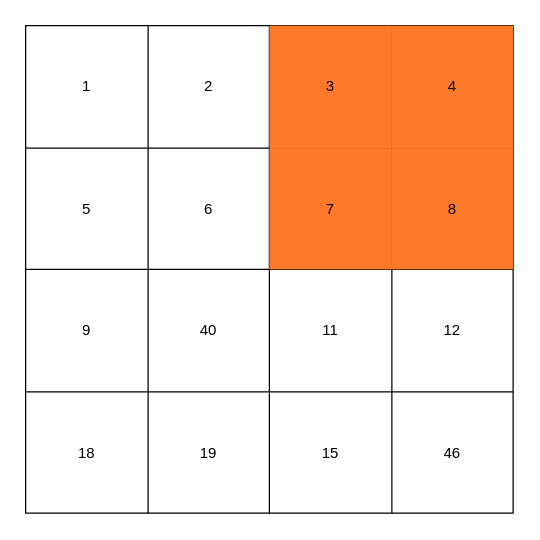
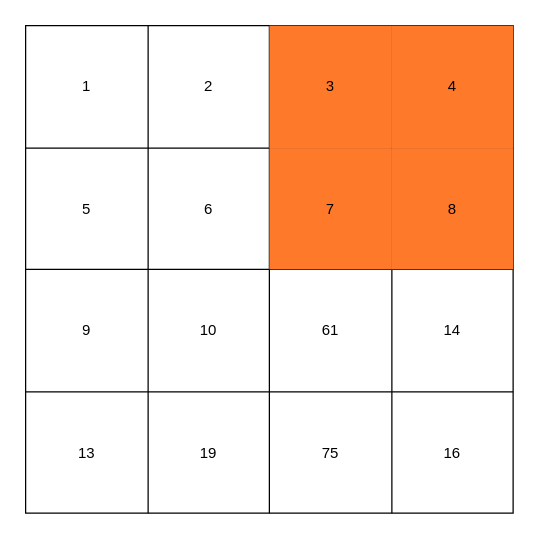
node "40": label "40" -> "10"
node "11": label "11" -> "61"
node "12": label "12" -> "14"
node "18": label "18" -> "13"
node "15": label "15" -> "75"
node "46": label "46" -> "16"
